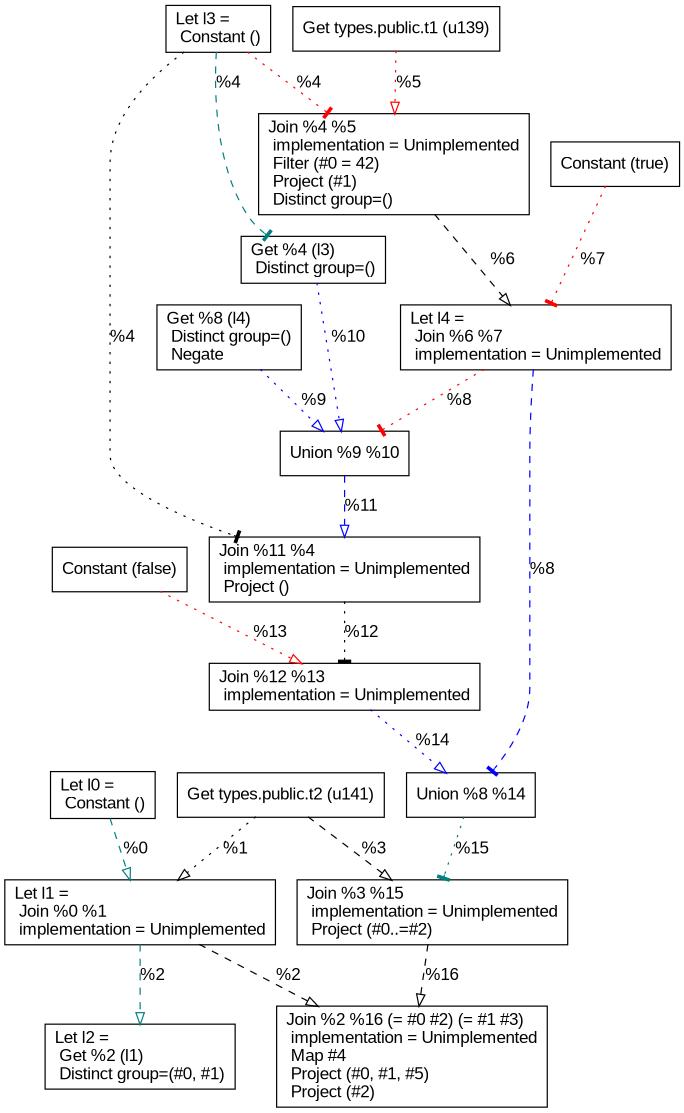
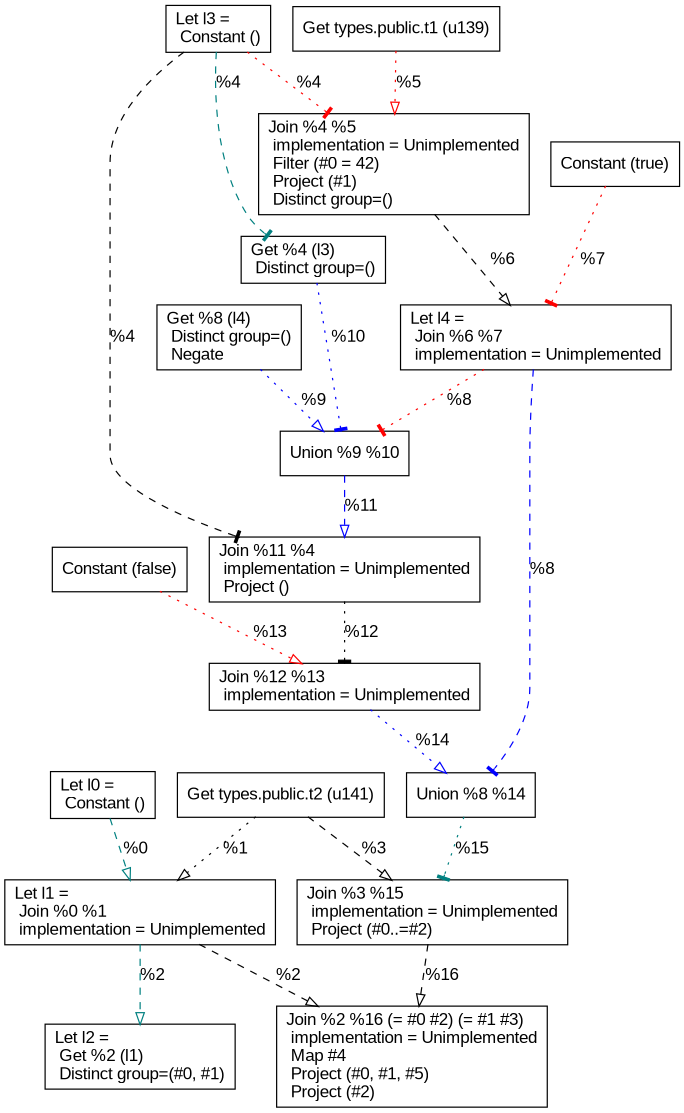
edge "Let l3 = Constant ()" -> "Join %11 %4 implementation = Unimplemented Project ()": style dotted -> dashed
edge "Get %4 (l3) Distinct group=()" -> "Union %9 %10": arrowhead onormal -> tee
